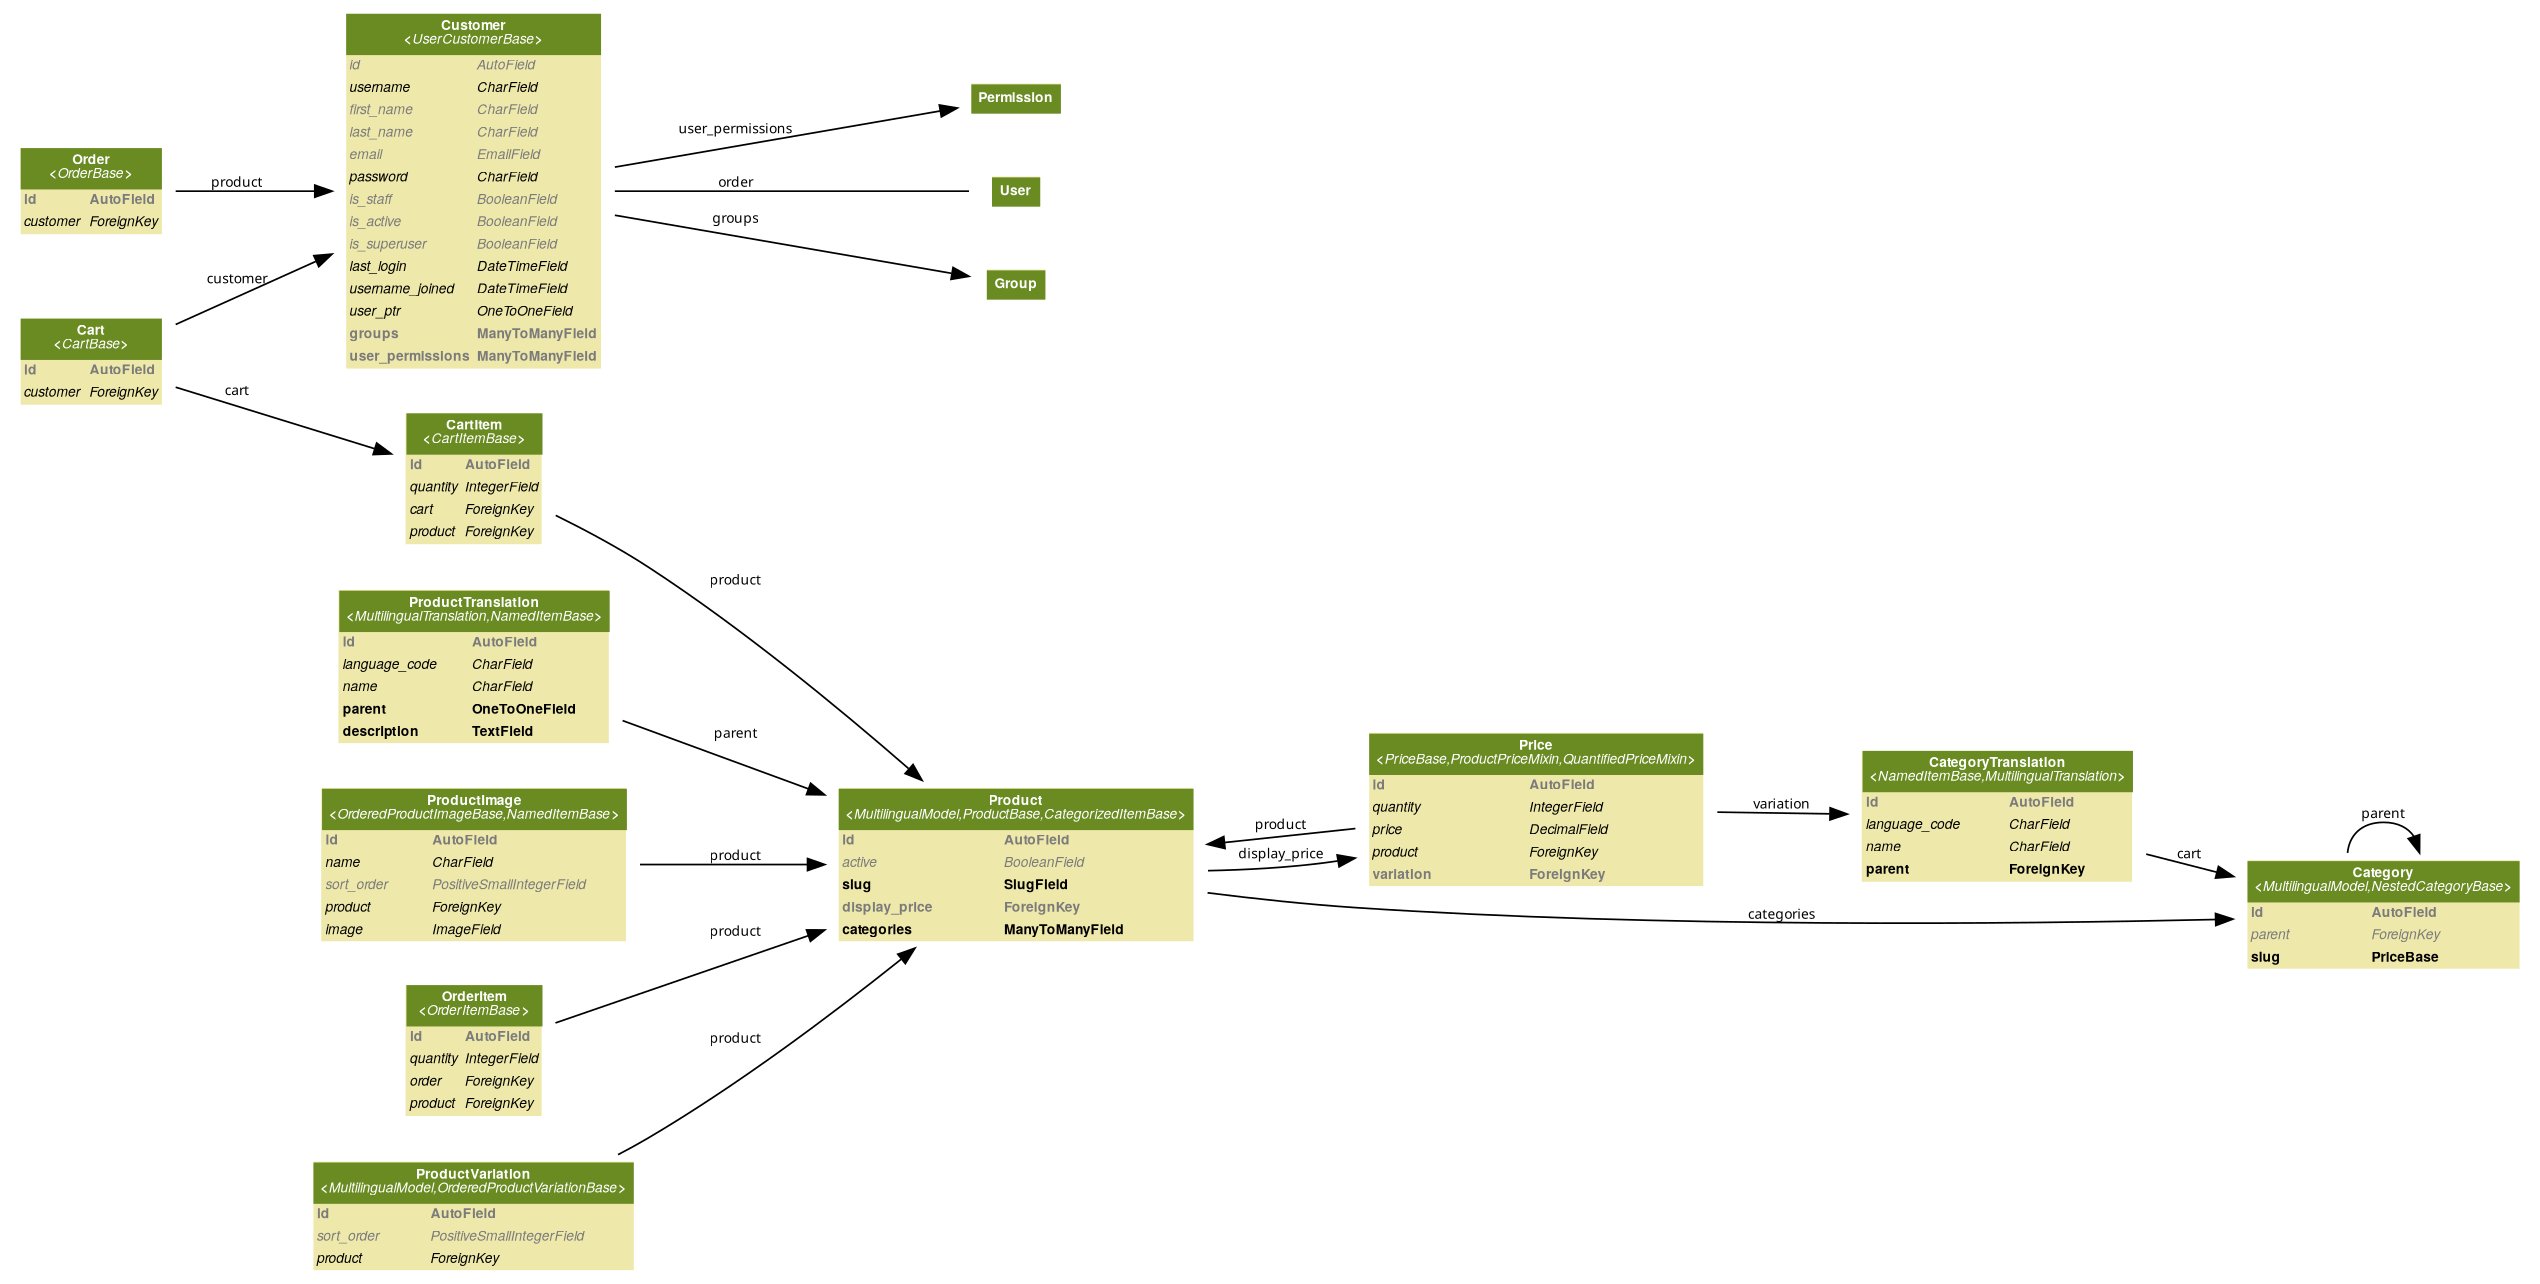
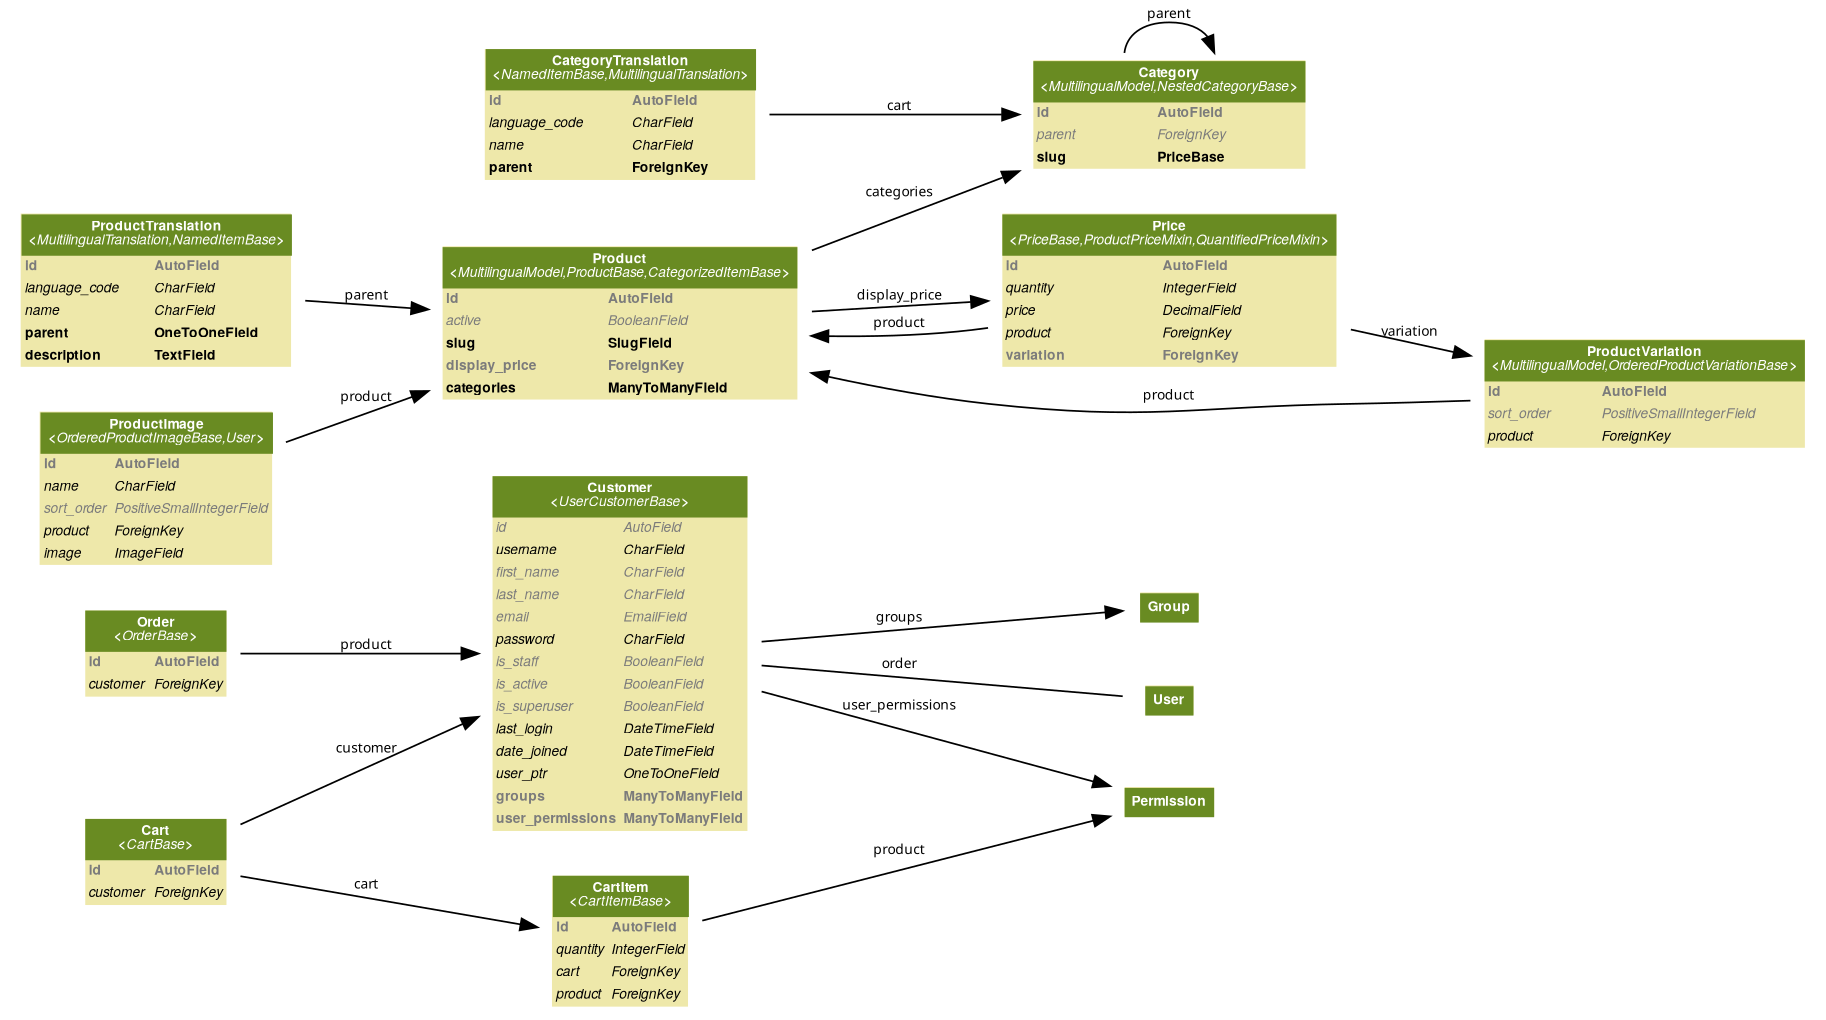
node "Customer": text "username_joined" -> "date_joined"
edge "CartItem" -> "Product": now "CartItem" -> "Permission"
edge "Price" -> "CategoryTranslation": now "Price" -> "ProductVariation"
node "ProductImage": text "OrderedProductImageBase,NamedItemBase" -> "OrderedProductImageBase,User"
node "OrderItem": removed
